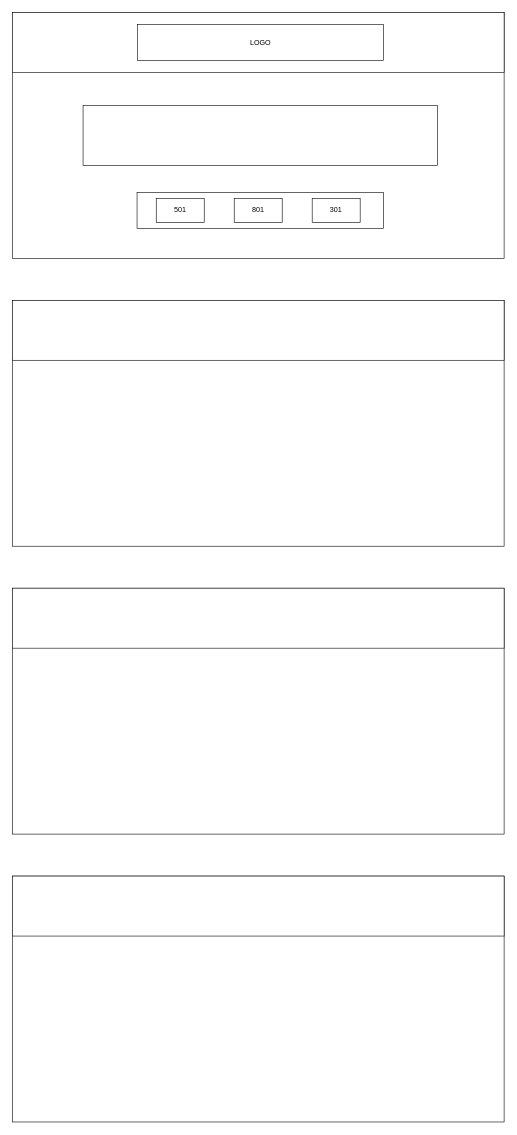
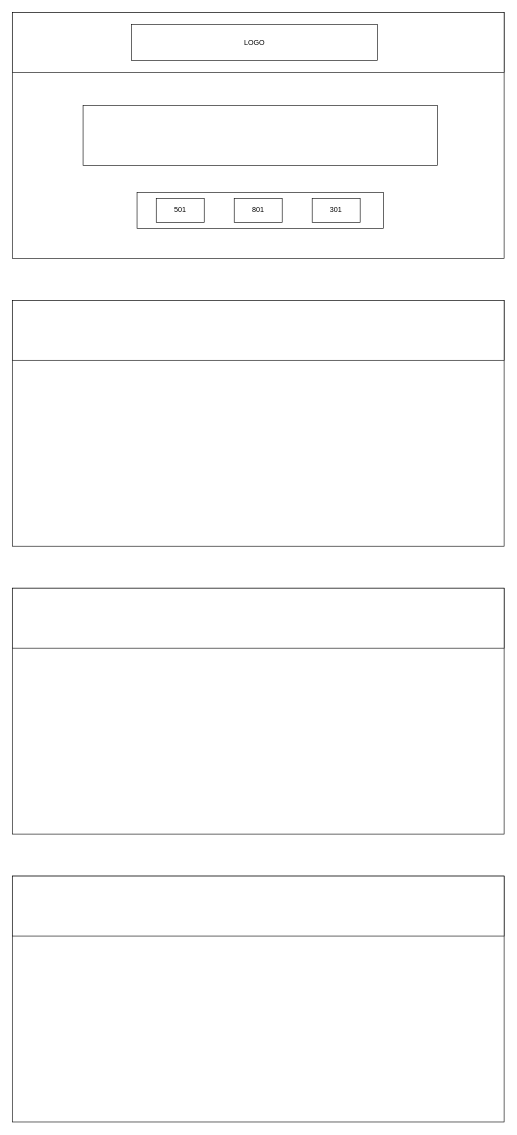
node "LOGO": moved (261, 42) -> (255, 42)
